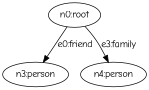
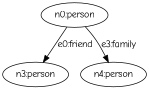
node "n0:root": label "n0:root" -> "n0:person"
